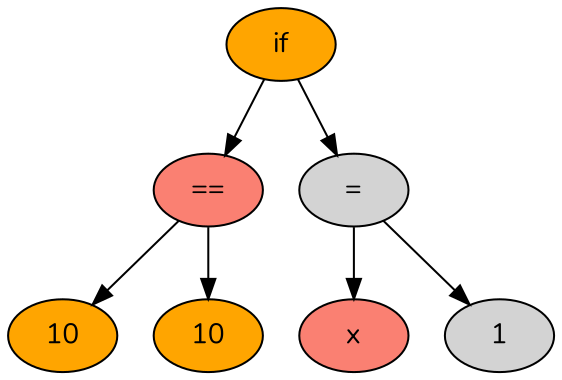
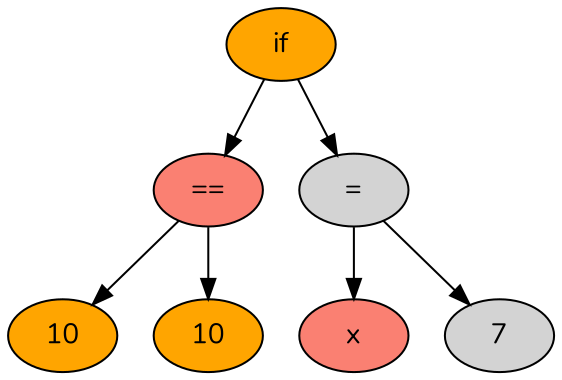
node "1": label "1" -> "7"
